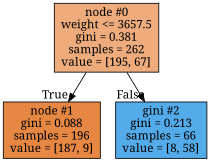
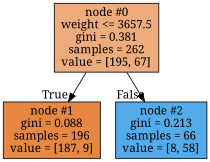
node "gini #2 gini = 0.213 samples = 66 value = [8, 58]": label "gini #2 gini = 0.213 samples = 66 value = [8, 58]" -> "node #2 gini = 0.213 samples = 66 value = [8, 58]"
